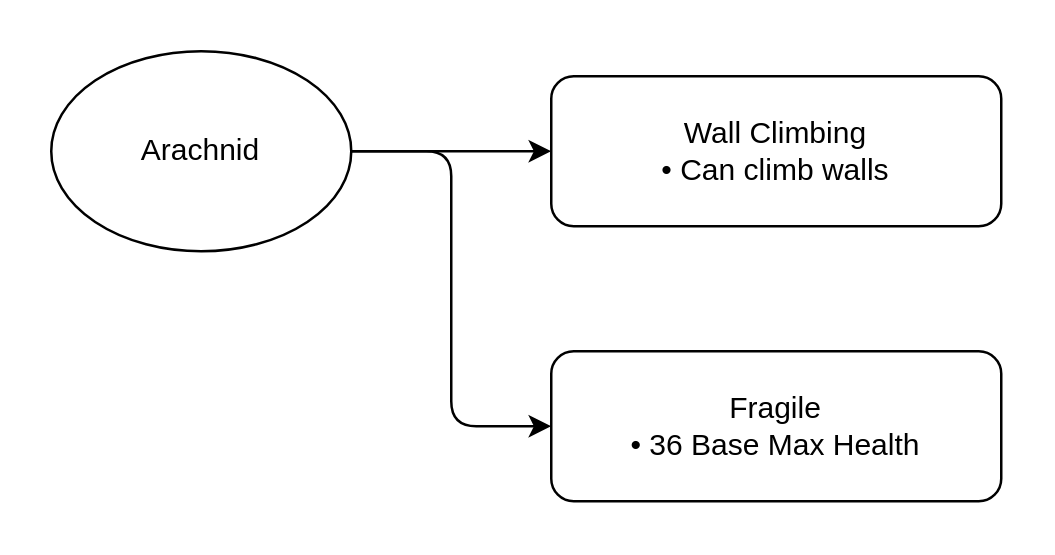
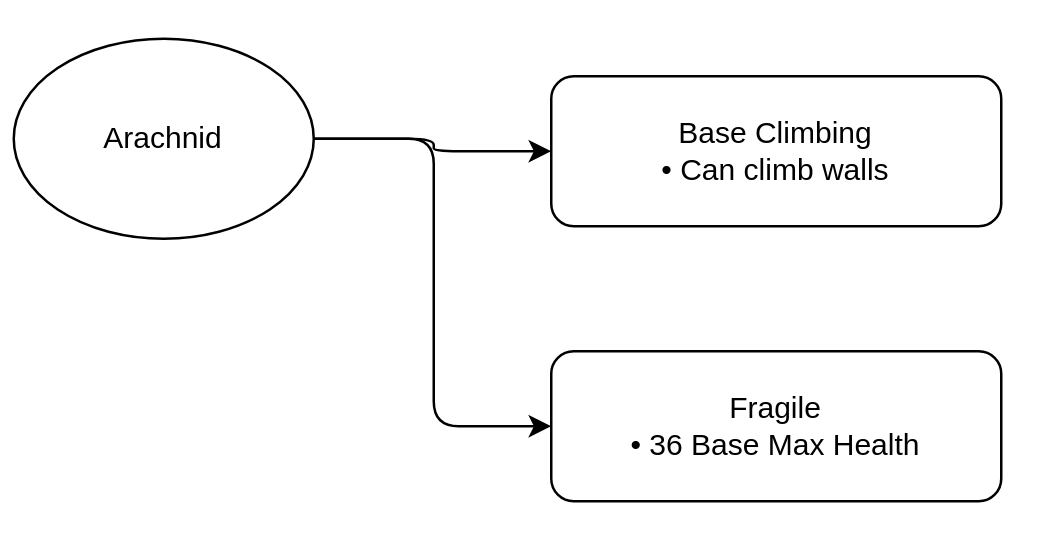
node "Arachnid": moved (201, 151) -> (164, 139)
node "Wall Climbing • Can climb walls": label "Wall Climbing • Can climb walls" -> "Base Climbing • Can climb walls"
